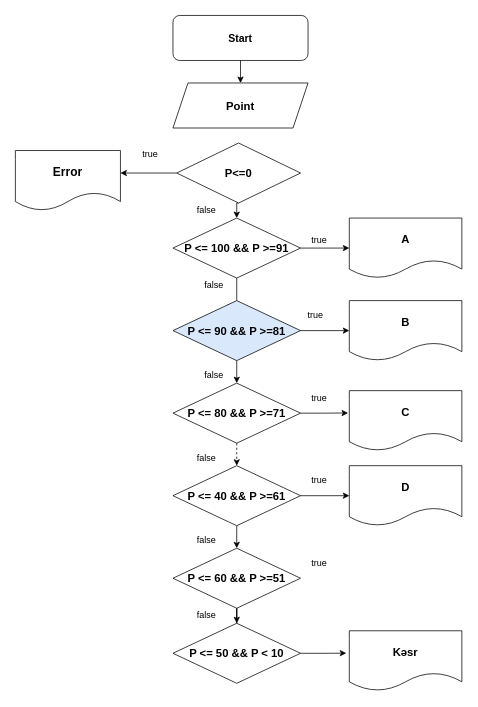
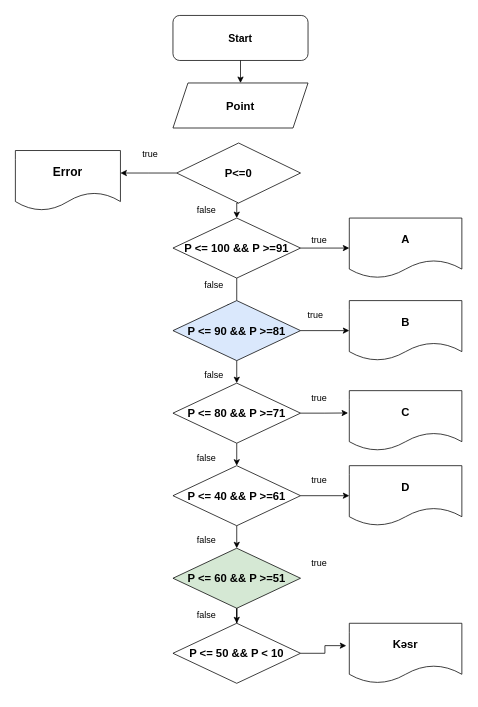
edge "P <= 80 && P >=71" -> "P <= 40 && P >=61": style dashed -> solid
node "P <= 60 && P >=51": fillcolor #ffffff -> #d5e8d4
node "Kəsr": moved (405, 660) -> (405, 653)
